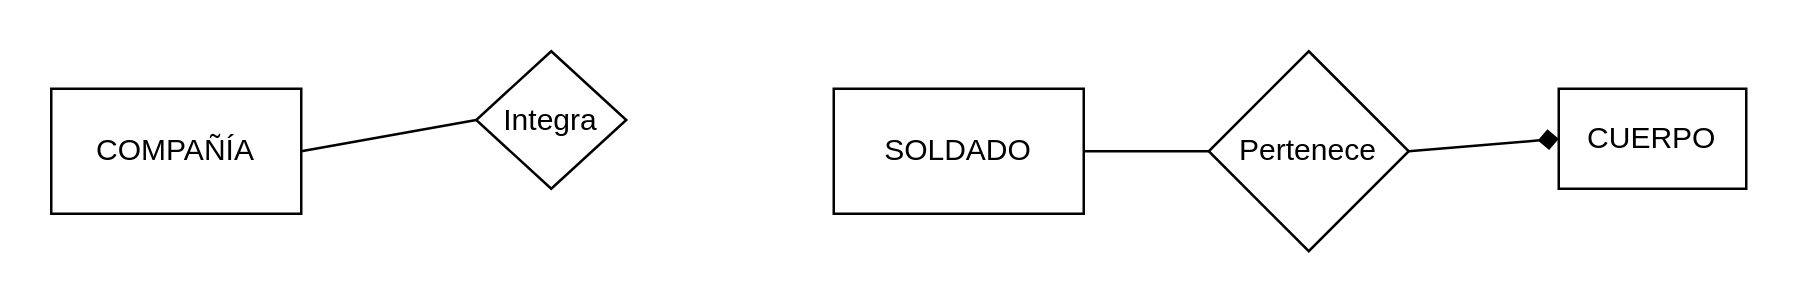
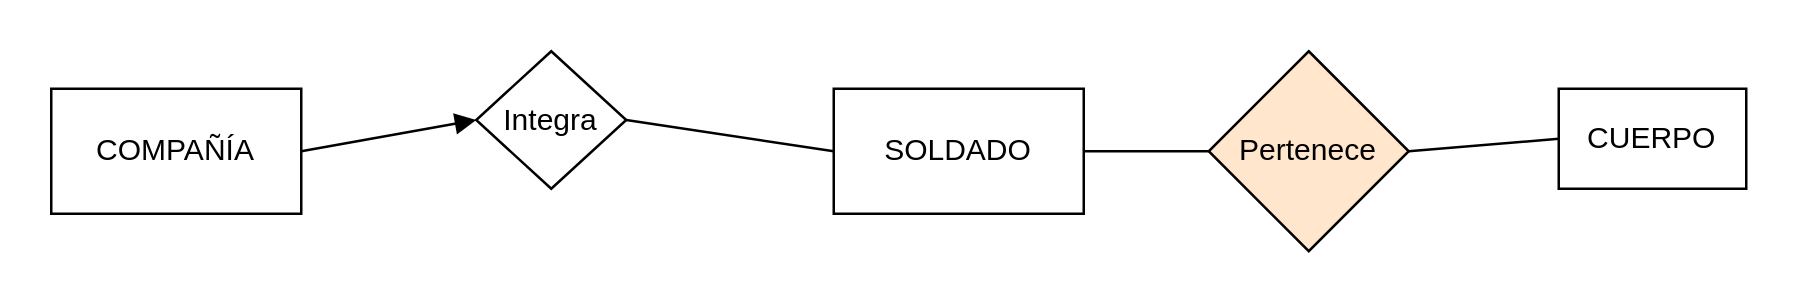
edge "Integra" -- "COMPAÑÍA": arrowhead none -> block
edge "Integra" -- "SOLDADO": added
edge "Pertenece" -> "CUERPO": arrowhead diamond -> none
node "Pertenece": fillcolor #ffffff -> #ffe6cc
